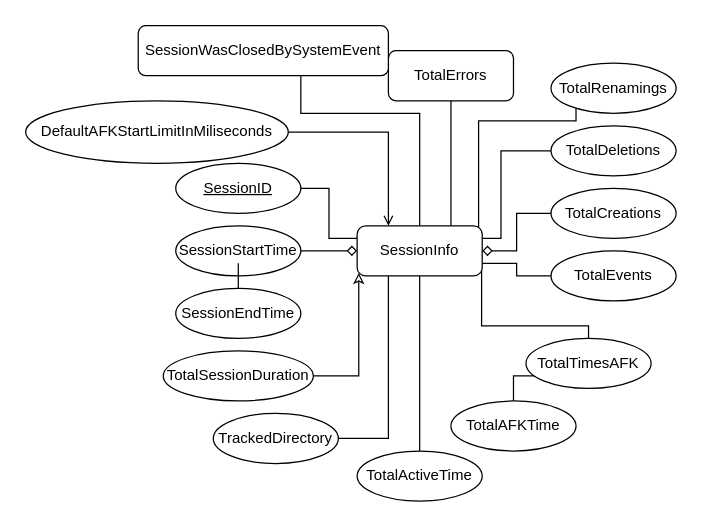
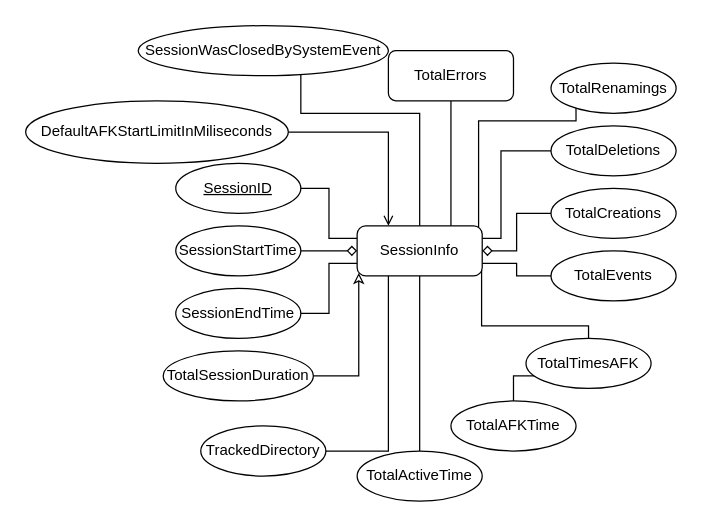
node "SessionWasClosedBySystemEvent": shape rounded rectangle -> ellipse
edge "SessionStartTime" -- "SessionEndTime": now "SessionInfo" -- "SessionEndTime"
node "TrackedDirectory": moved (276, 438) -> (263, 451)
